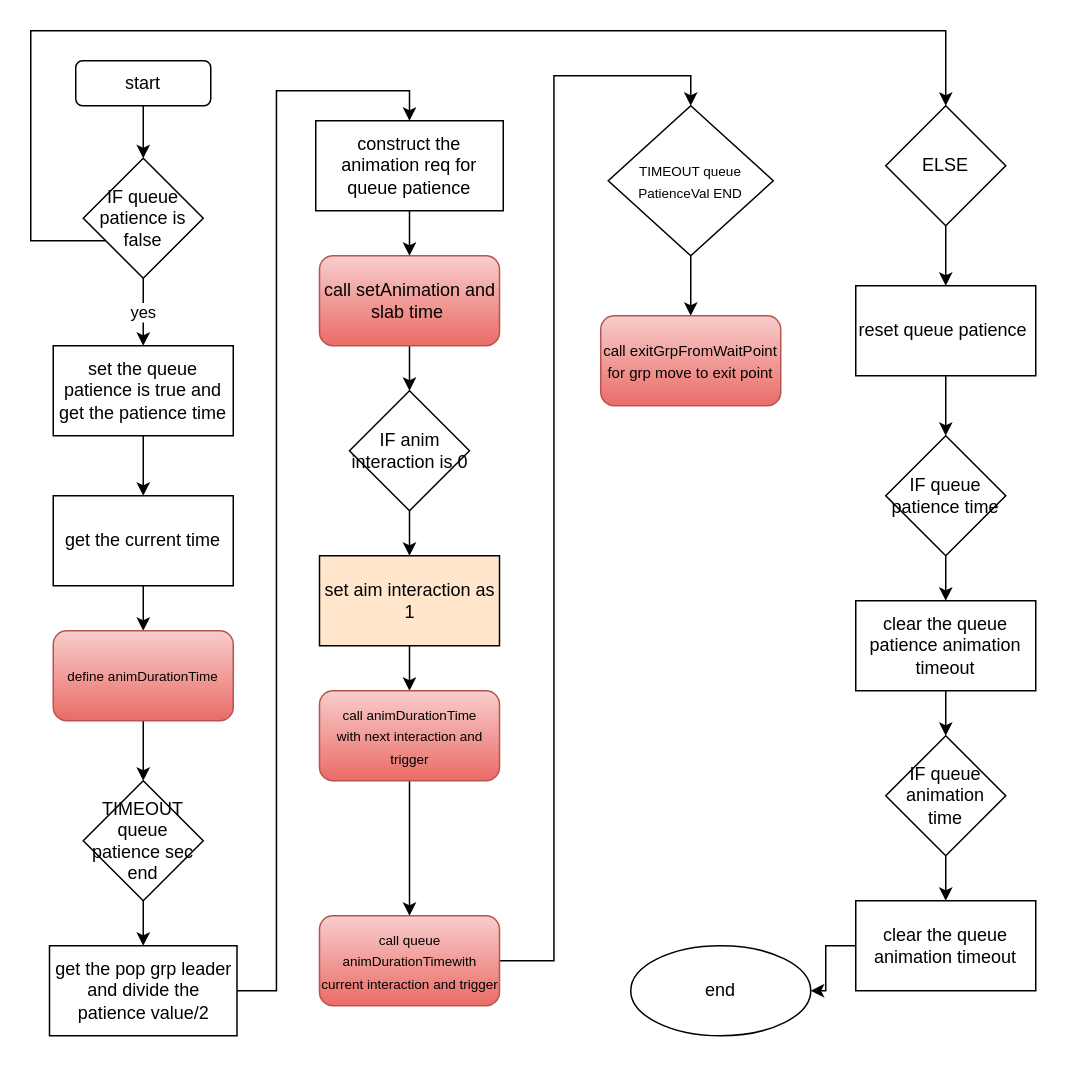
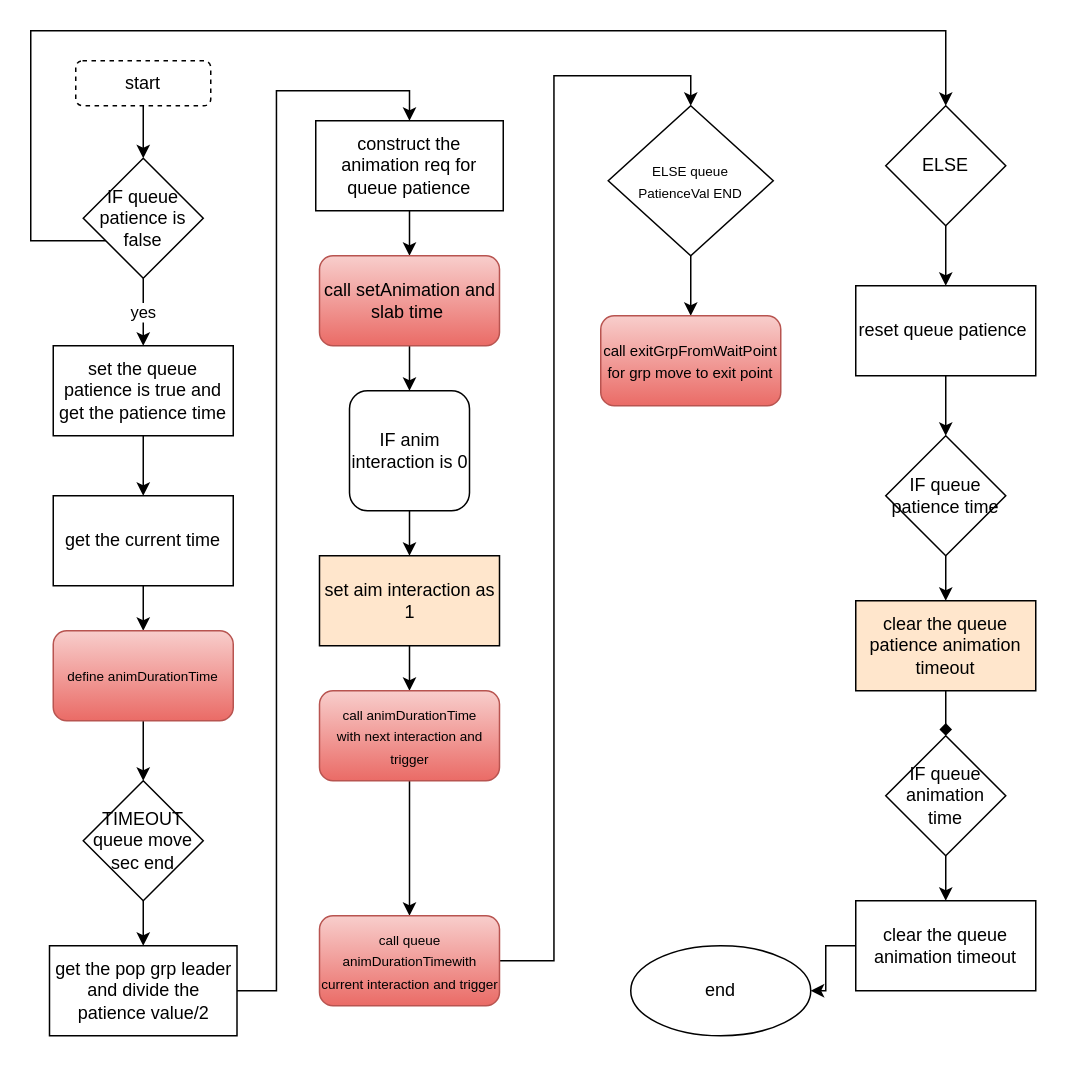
node "start": style solid -> dashed
node "TIMEOUT queue PatienceVal END": label "TIMEOUT queue PatienceVal END" -> "ELSE queue PatienceVal END"
node "IF anim interaction is 0": shape diamond -> rounded rectangle
node "clear the queue patience animation timeout": fillcolor #ffffff -> #ffe6cc
edge "clear the queue patience animation timeout" -> "IF queue animation time": arrowhead classic -> diamond
node "TIMEOUT queue patience sec end": label "TIMEOUT queue patience sec end" -> "TIMEOUT queue move sec end"
